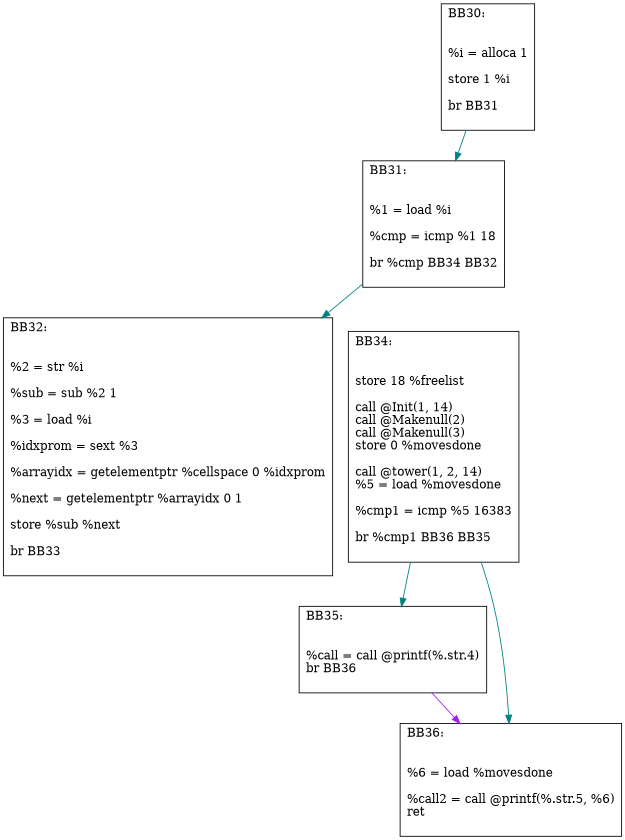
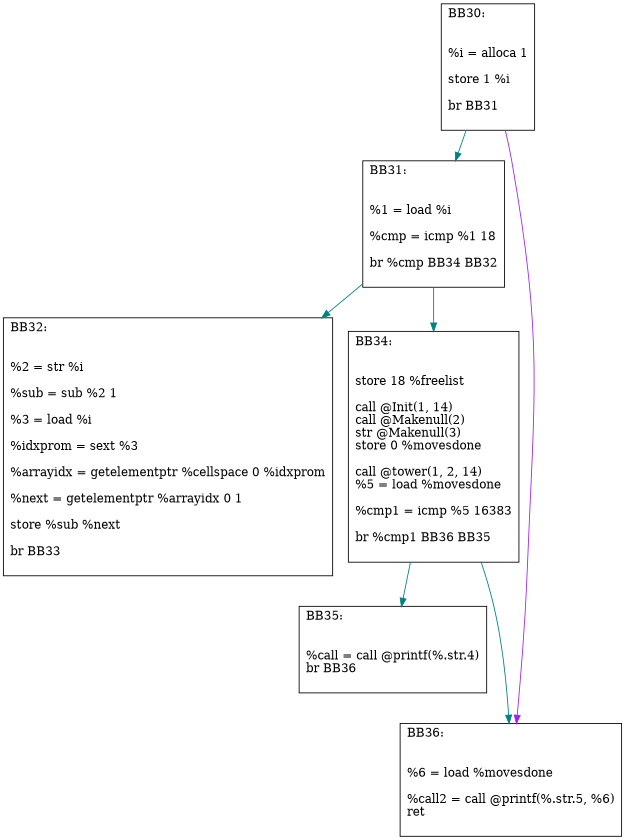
edge "BB31:" -> "BB34:": added
node "BB34:": text "call @Makenull(3)" -> "str @Makenull(3)"
edge "BB35:" -> "BB36:": now "BB30:" -> "BB36:"
